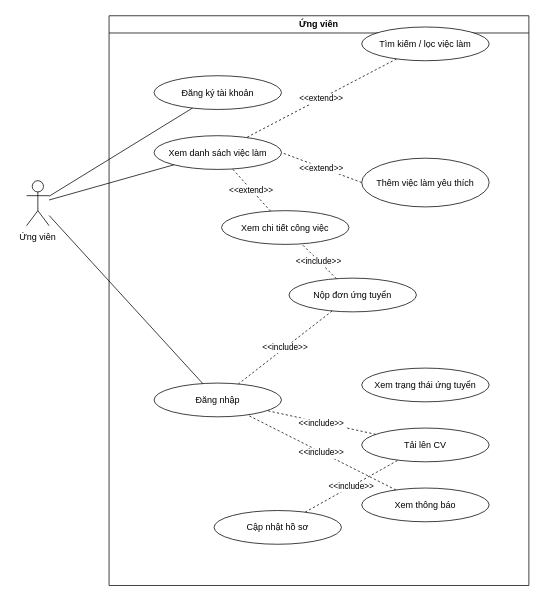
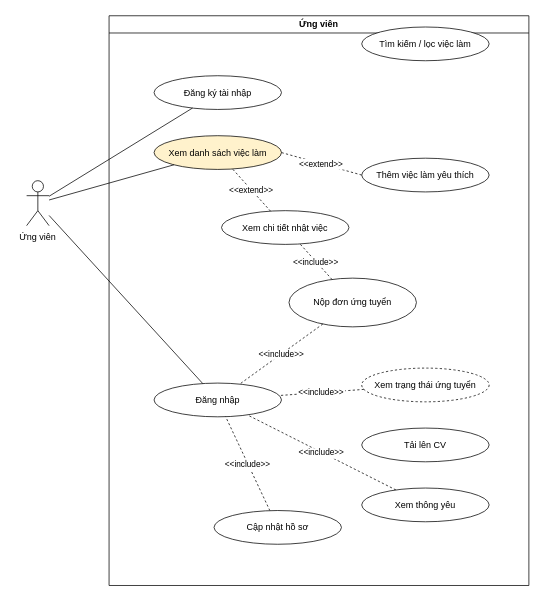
node "Đăng ký tài khoản": label "Đăng ký tài khoản" -> "Đăng ký tài nhập"
edge "Tìm kiếm / lọc việc làm" -- "Xem danh sách việc làm": removed, label "<<extend>>"
node "Xem danh sách việc làm": fillcolor #ffffff -> #fff2cc
node "Thêm việc làm yêu thích": size 128x49 -> 128x34
node "Xem chi tiết công việc": label "Xem chi tiết công việc" -> "Xem chi tiết nhật việc"
node "Nộp đơn ứng tuyển": size 128x34 -> 128x49
node "Xem trạng thái ứng tuyển": style solid -> dashed
edge "Xem trạng thái ứng tuyển" -- "Đăng nhập": added, label "<<include>>"
edge "Đăng nhập" -- "Tải lên CV": removed, label "<<include>>"
edge "Tải lên CV" -- "Cập nhật hồ sơ": now "Đăng nhập" -- "Cập nhật hồ sơ"
node "Xem thông báo": label "Xem thông báo" -> "Xem thông yêu"
